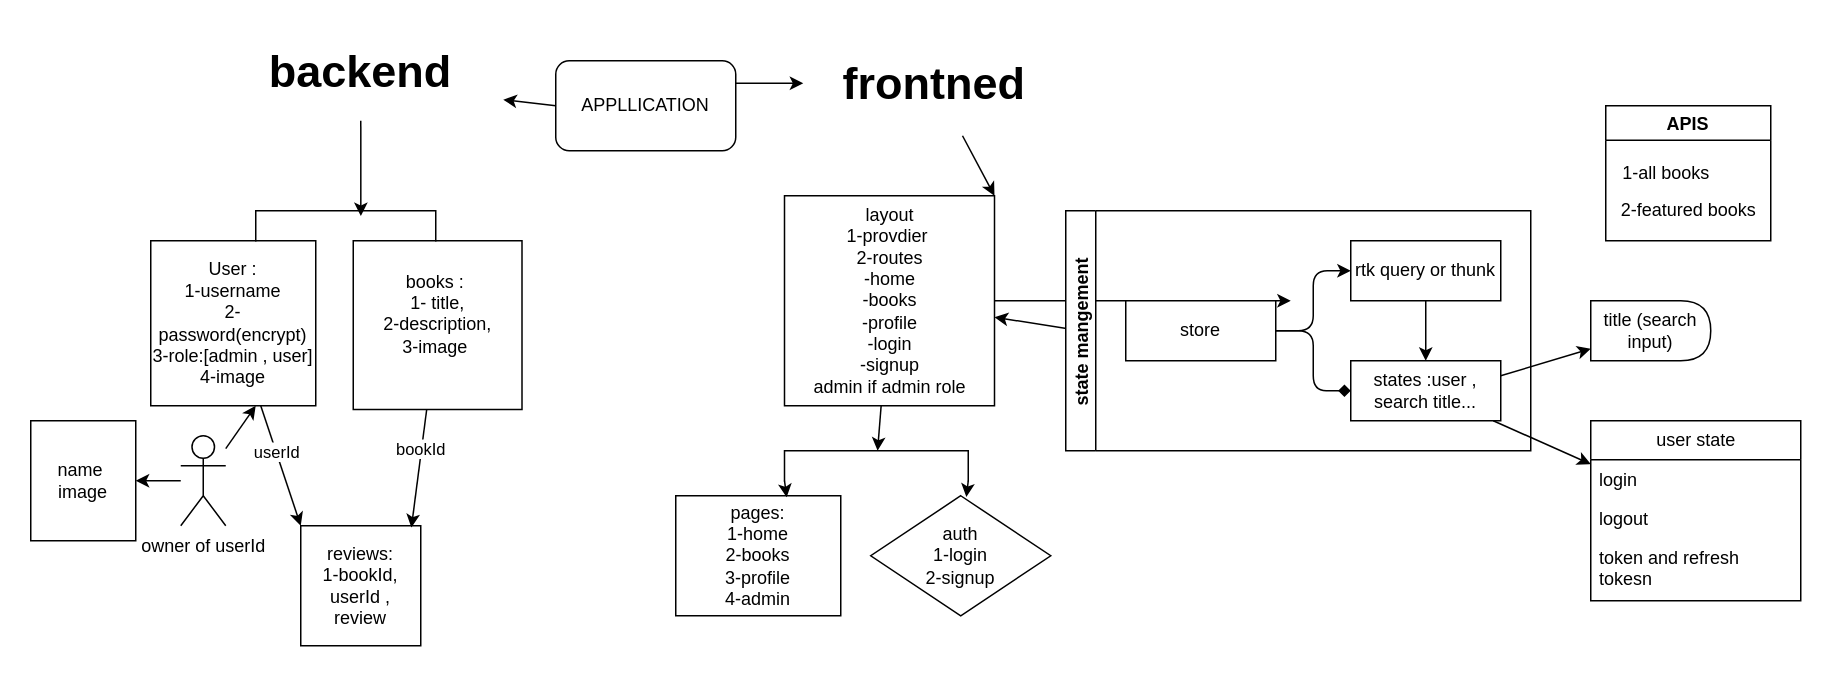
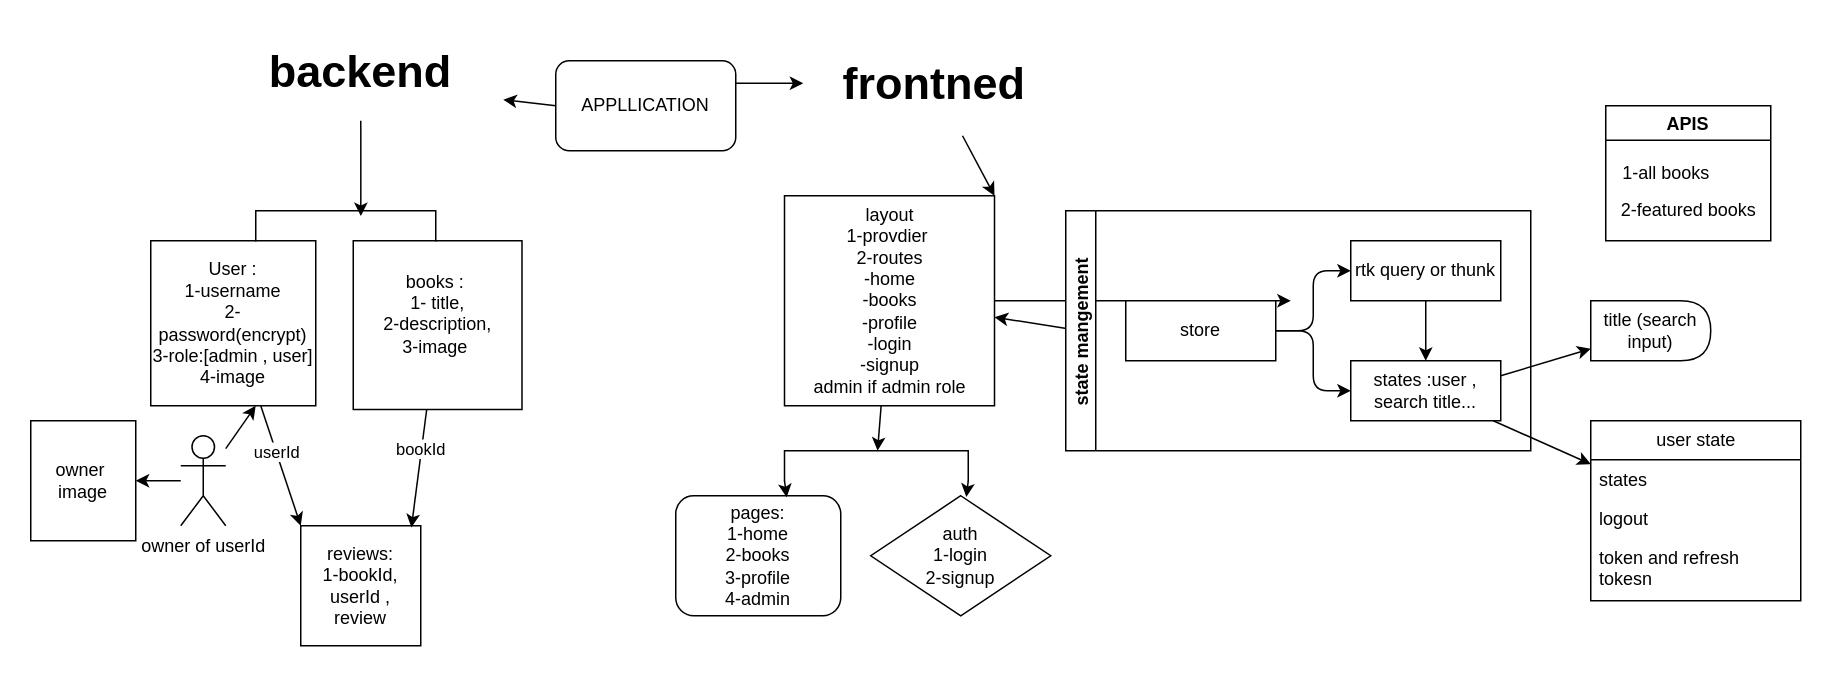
edge "store" -> "states :user , search title...": arrowhead diamond -> classic
node "name image": label "name image" -> "owner image"
node "login": label "login" -> "states"
node "pages: 1-home 2-books 3-profile 4-admin": shape rectangle -> rounded rectangle
